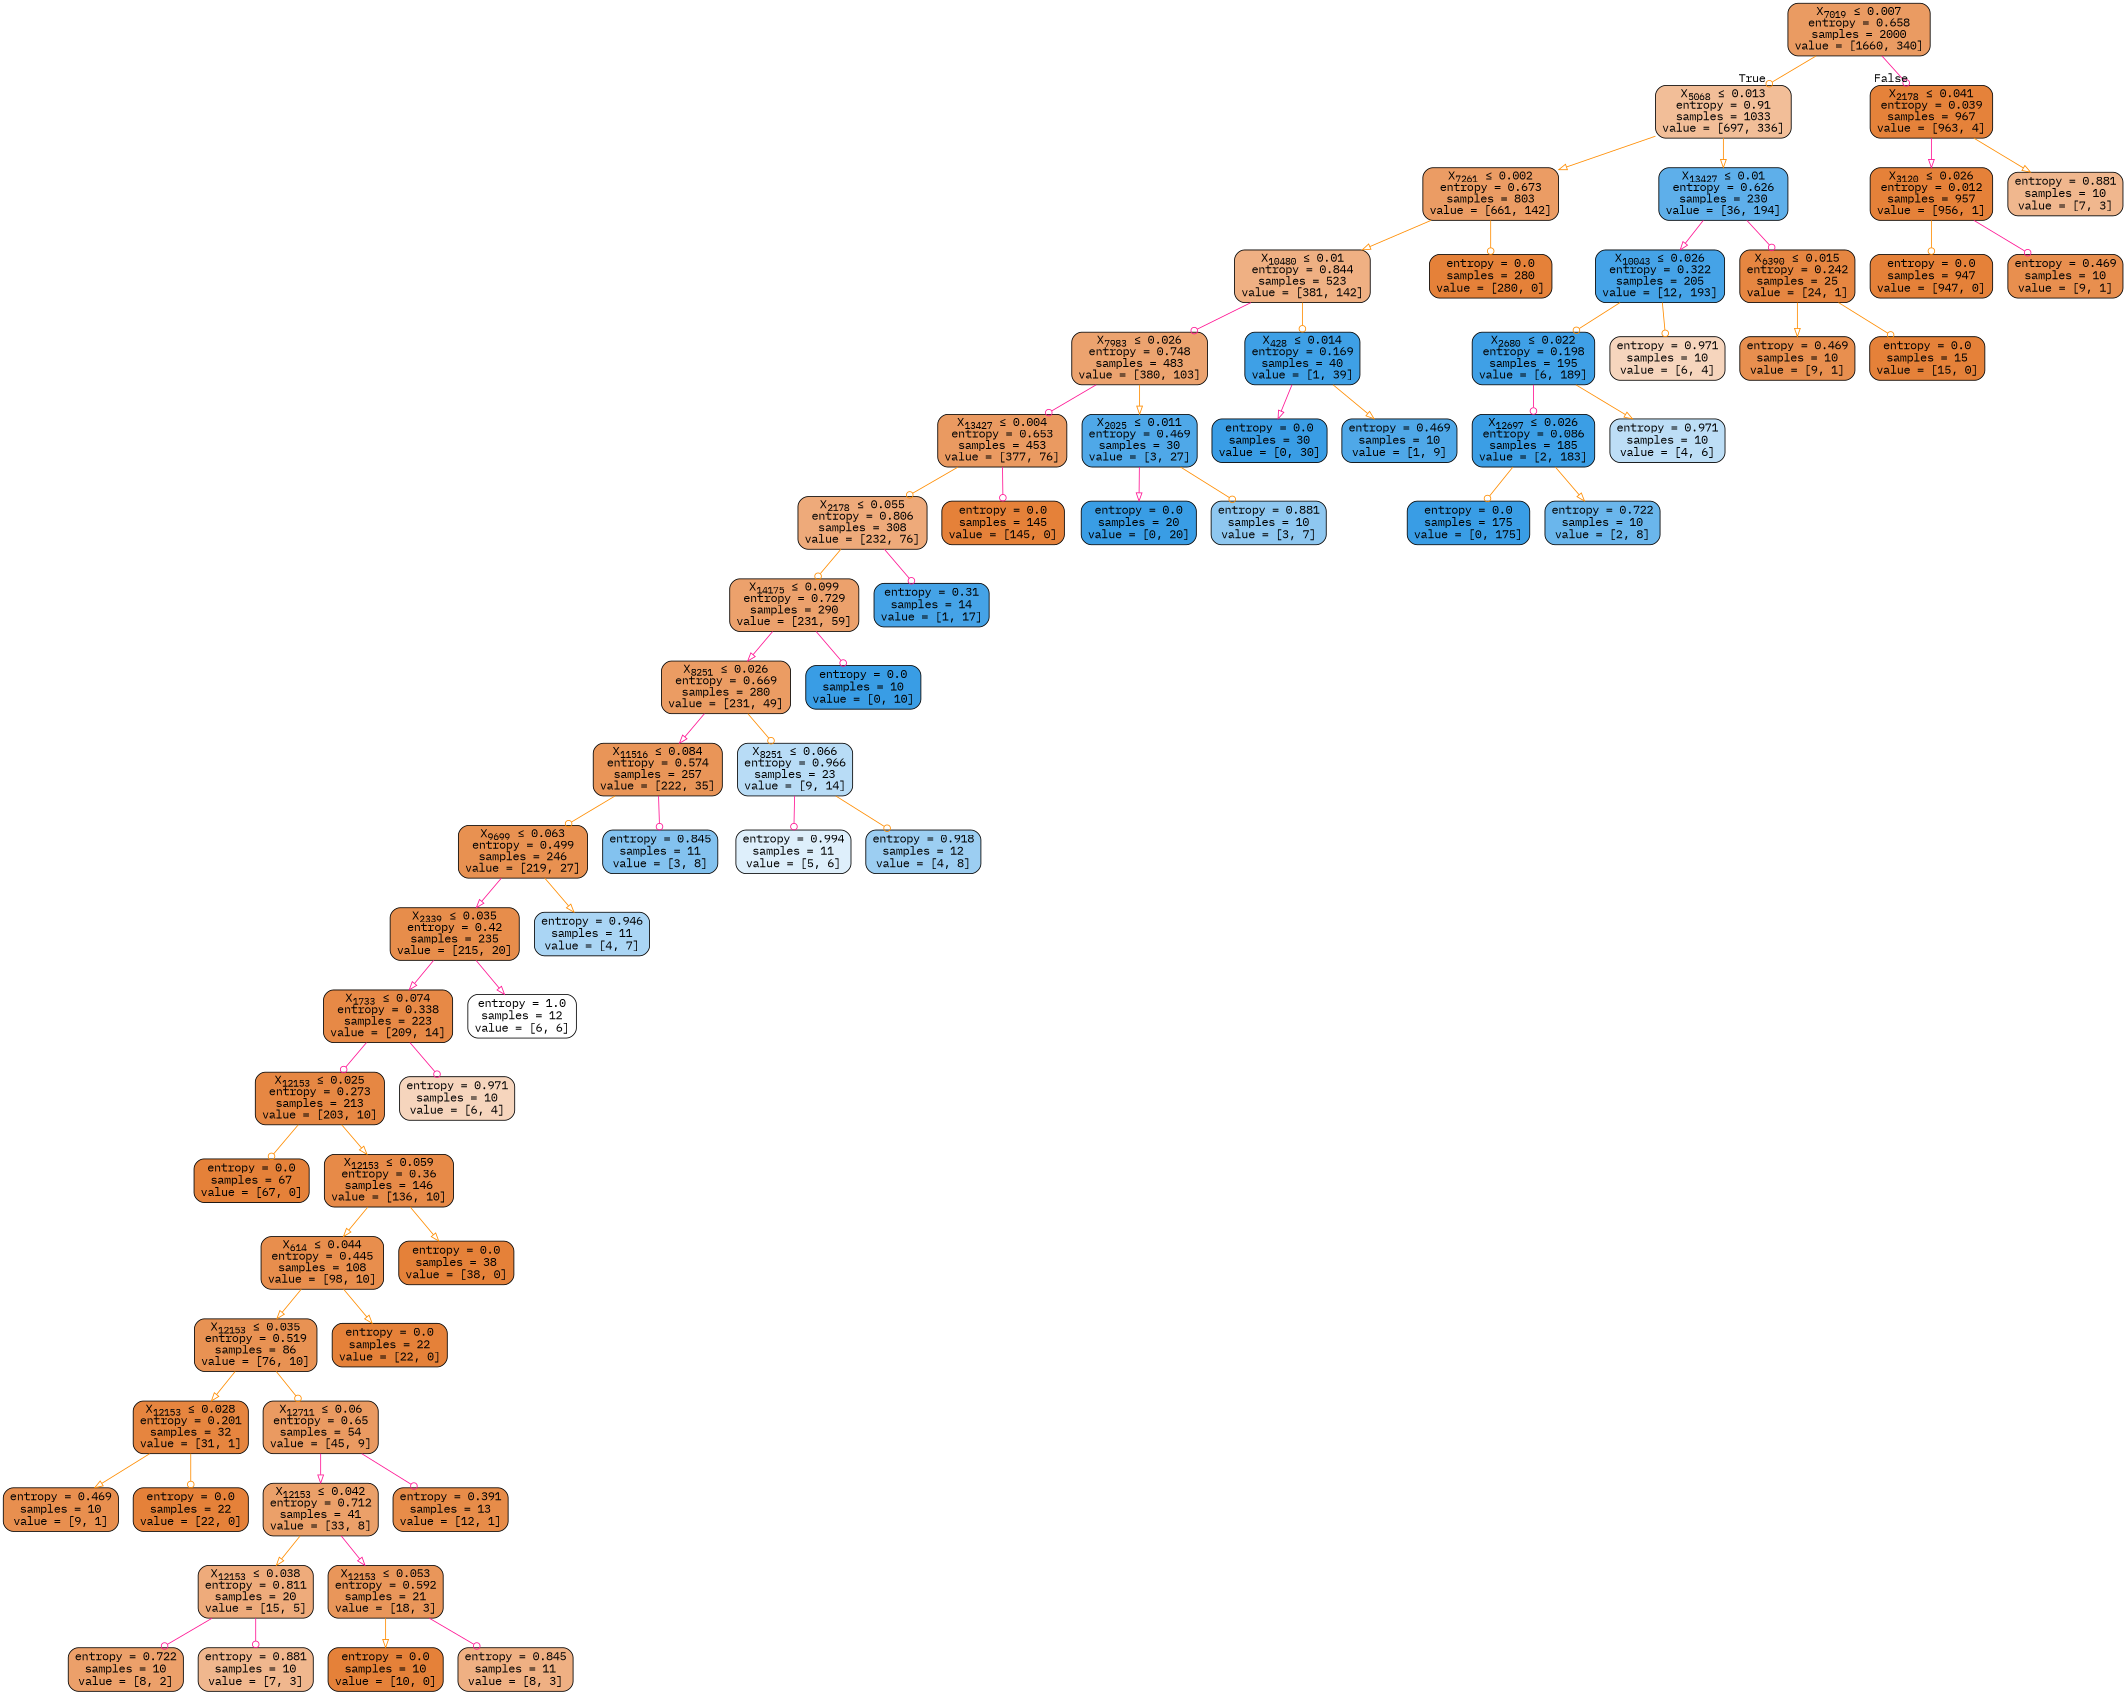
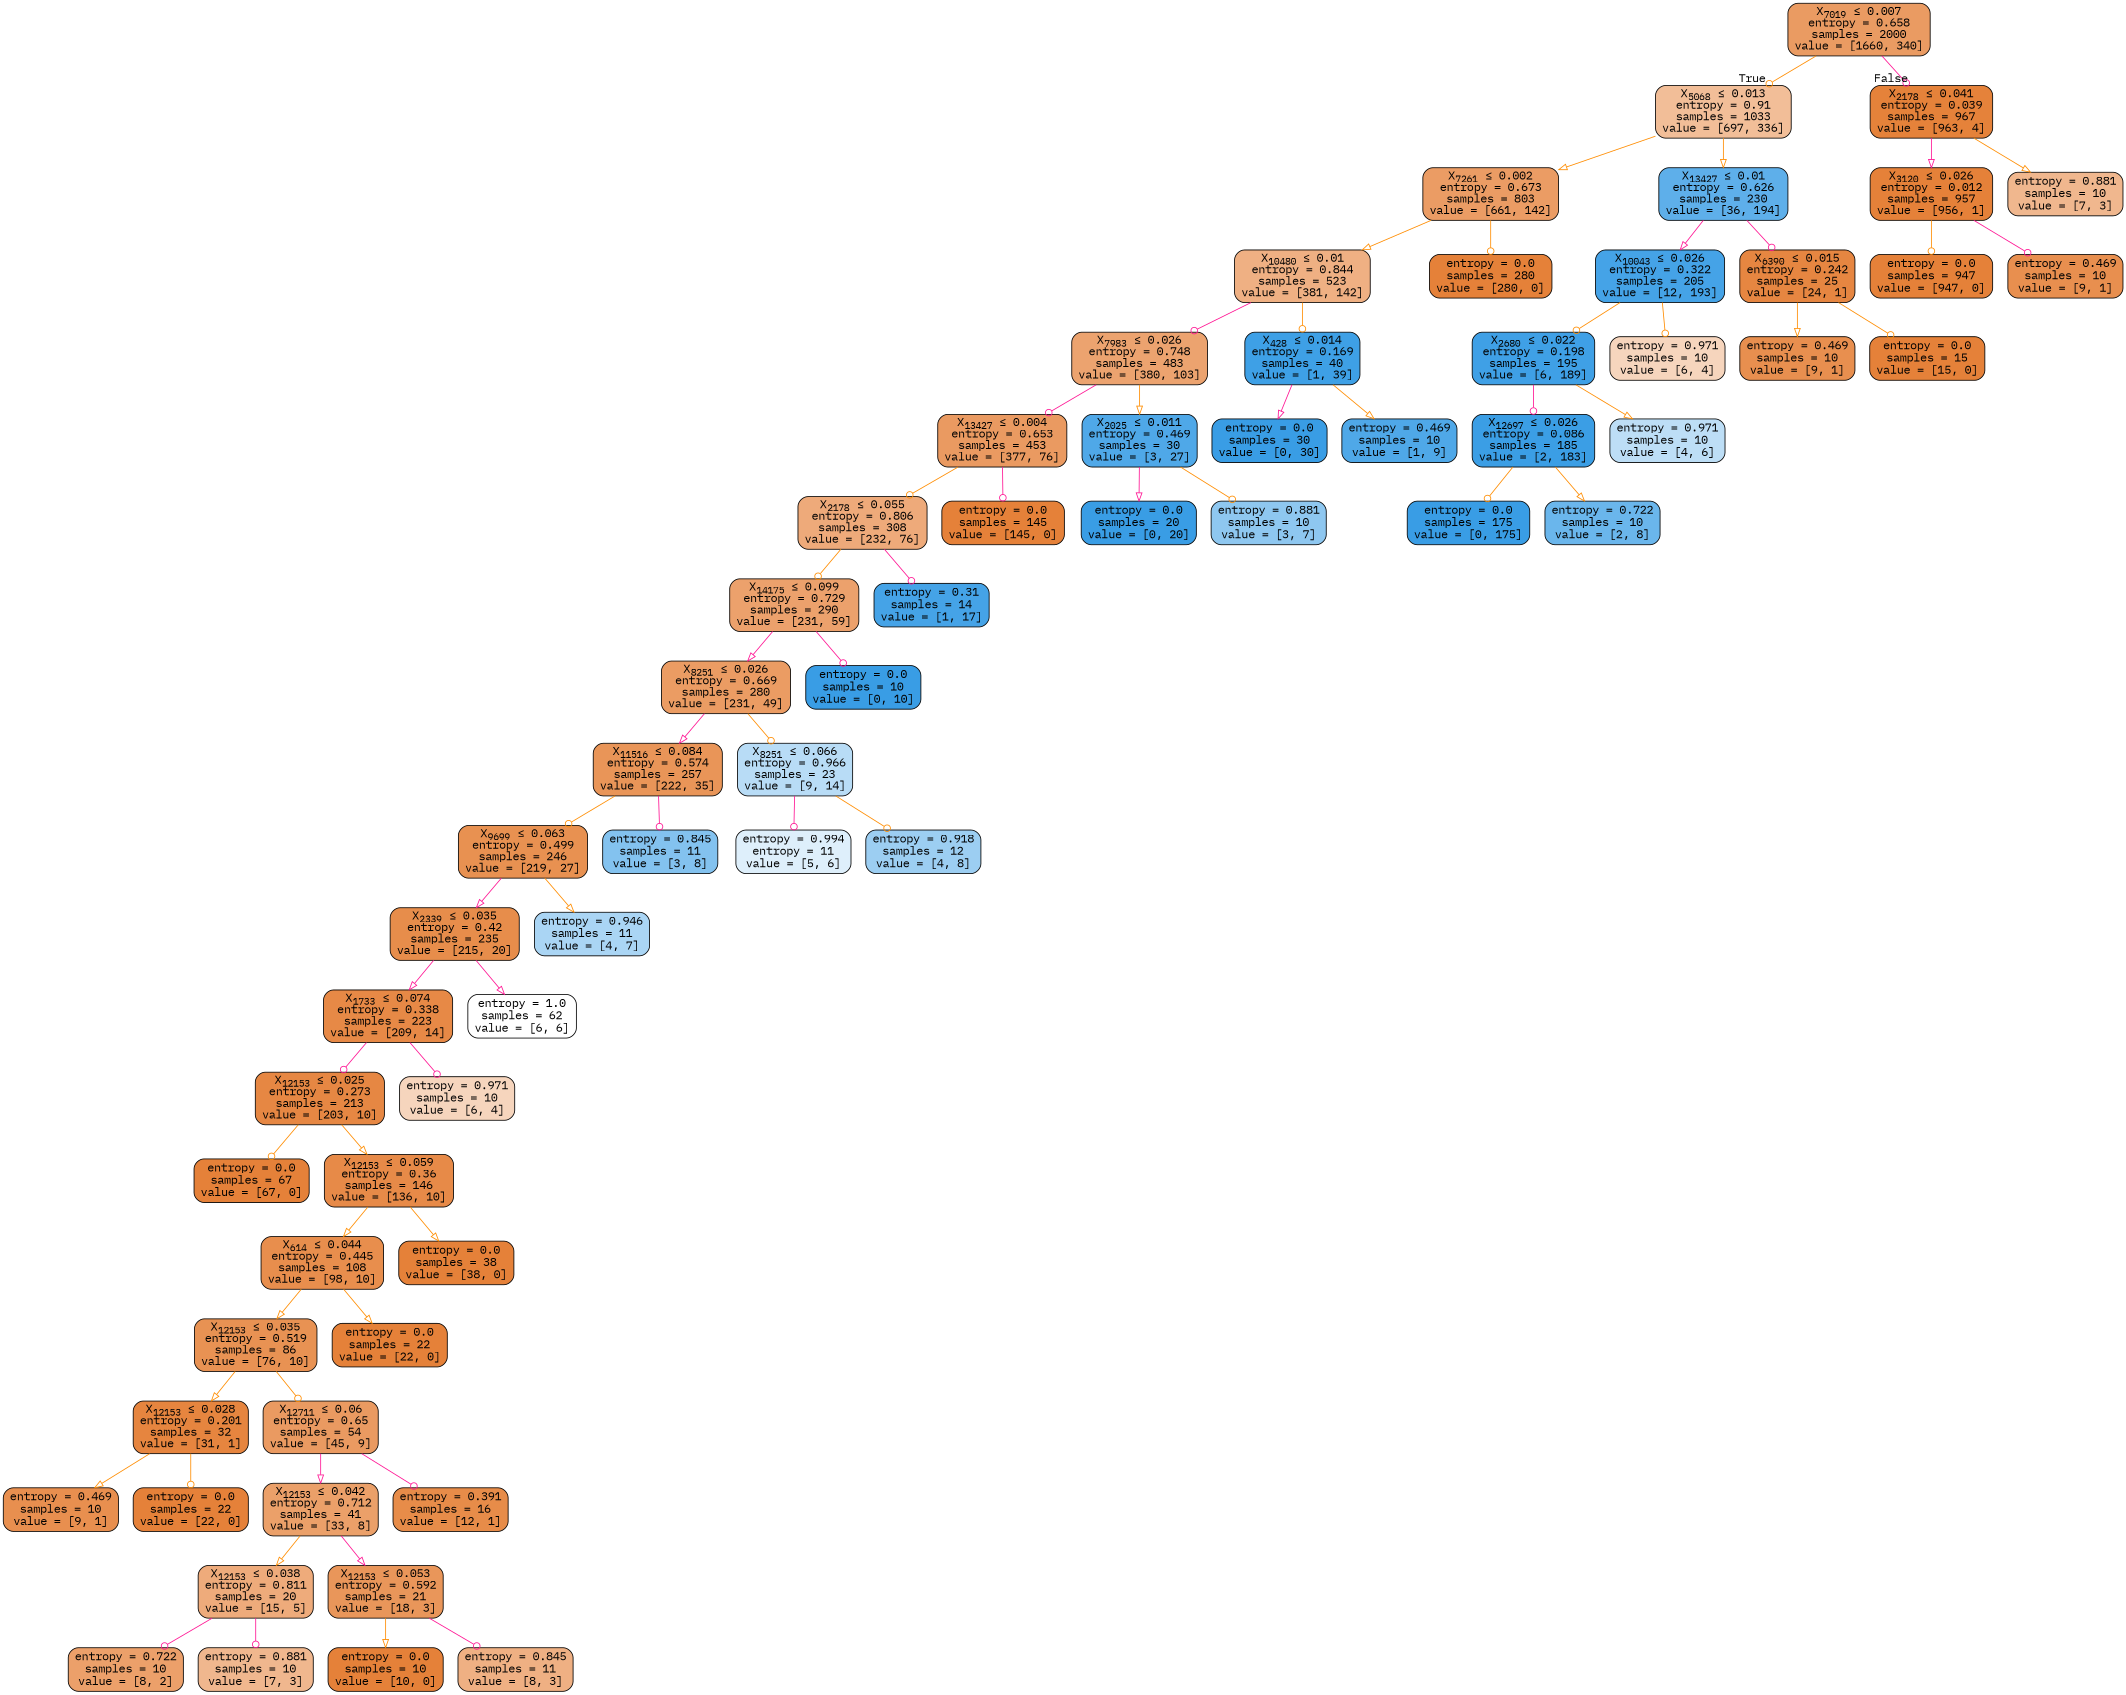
node "entropy = 0.994": text "samples = 11" -> "entropy = 11"
node "entropy = 1.0": text "samples = 12" -> "samples = 62"
node "entropy = 0.391": text "samples = 13" -> "samples = 16"
